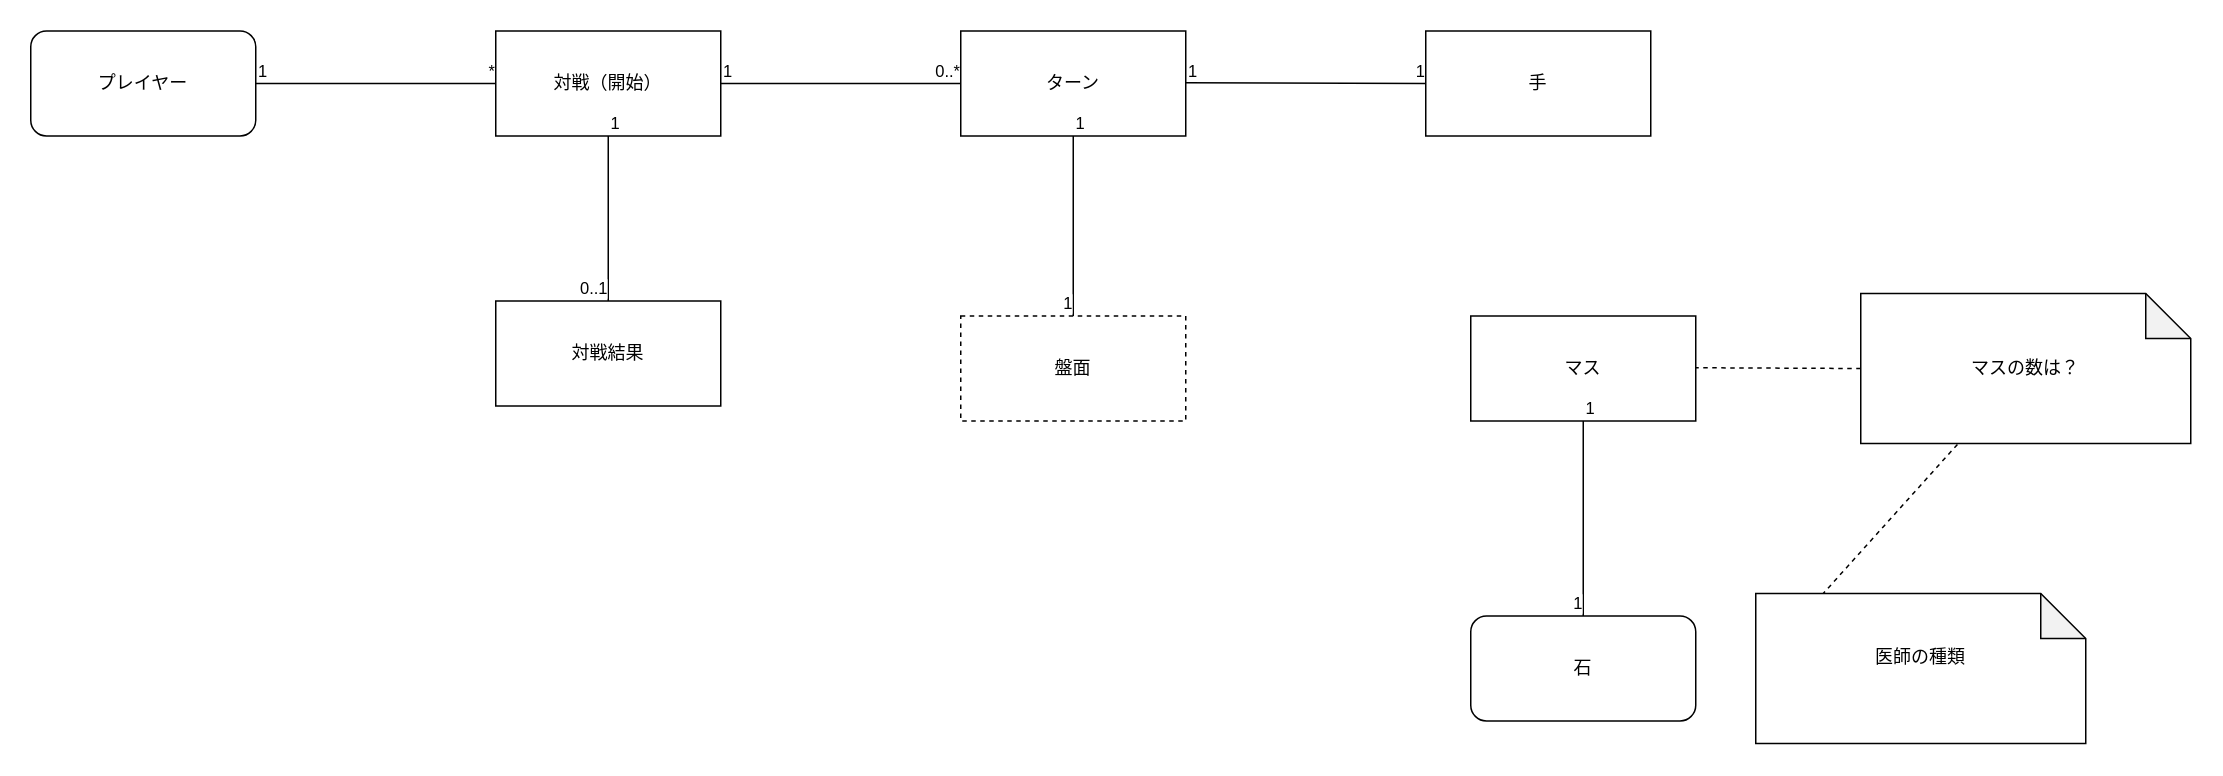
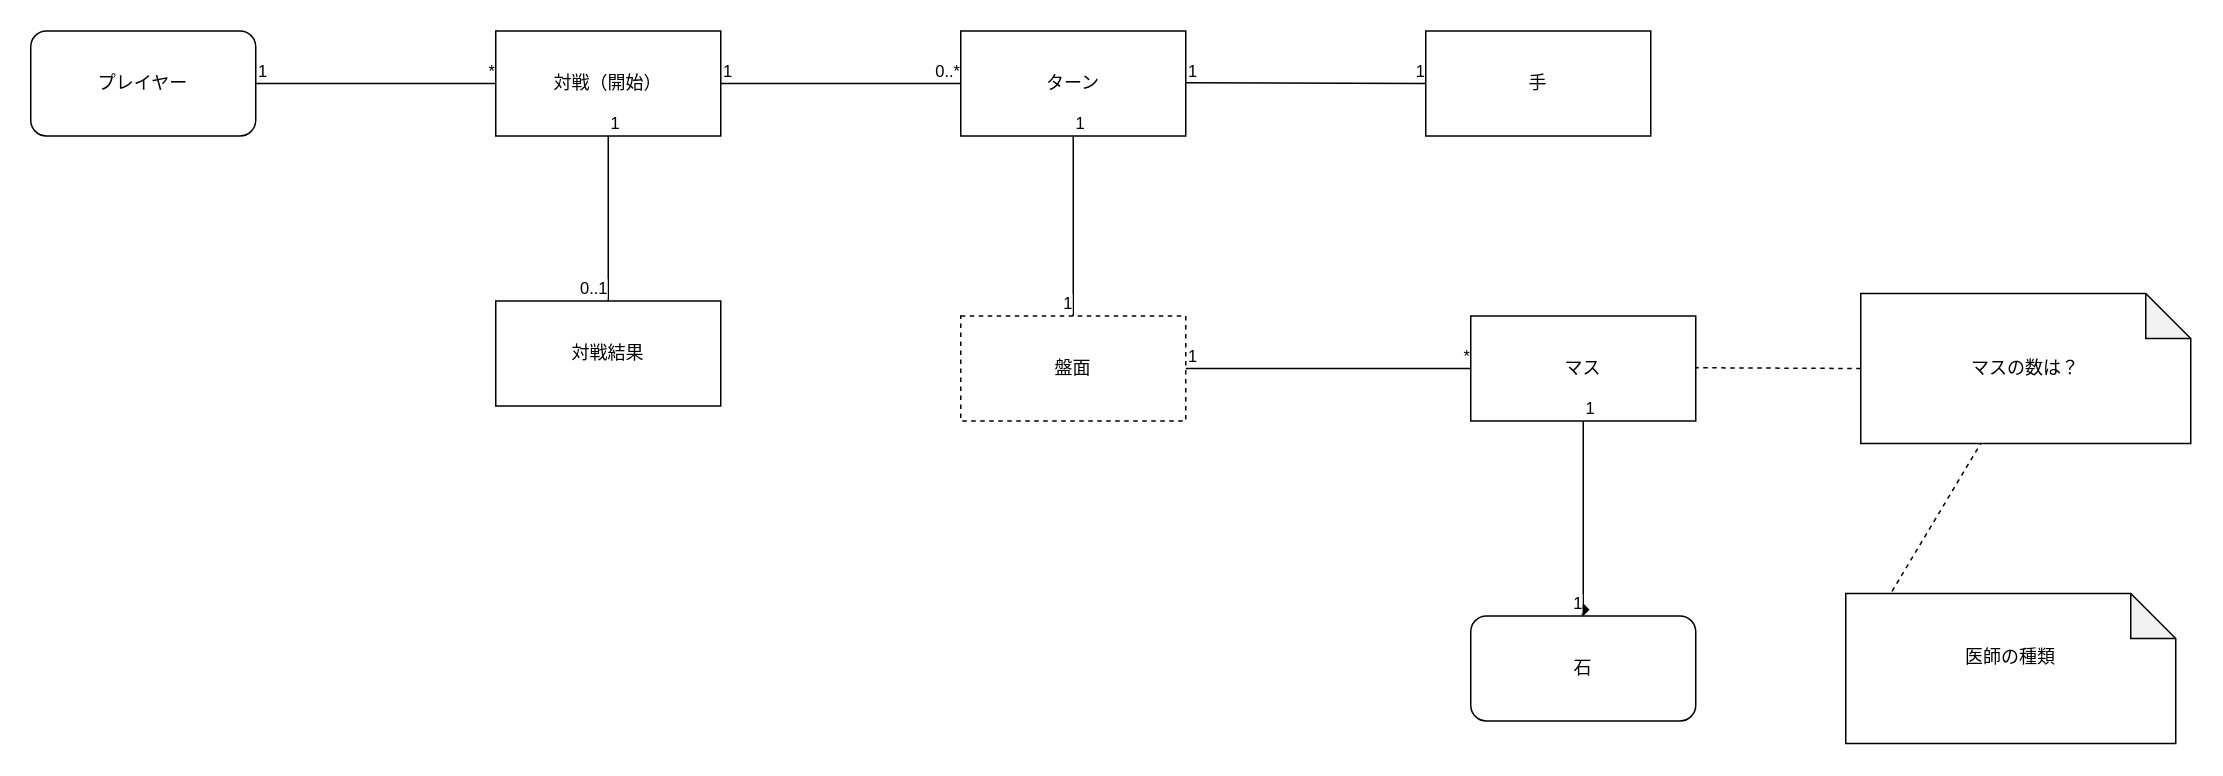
edge "盤面" -- "マス": added, labels "1", "*"
edge "マス" -- "石": arrowhead none -> diamond
node "医師の種類": moved (1921, 668) -> (2011, 668)
